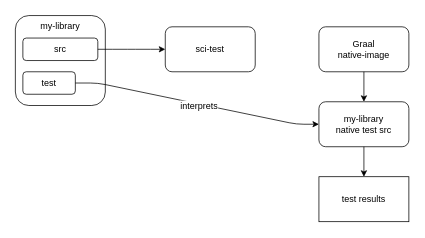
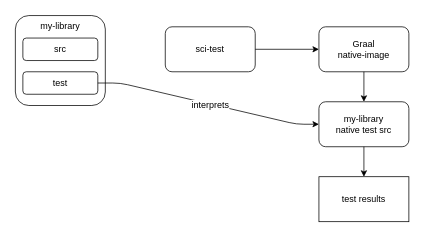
edge "src" -> "sci-test": removed
edge "sci-test" -> "Graal native-image": added
node "test": size 53x23 -> 75x23
